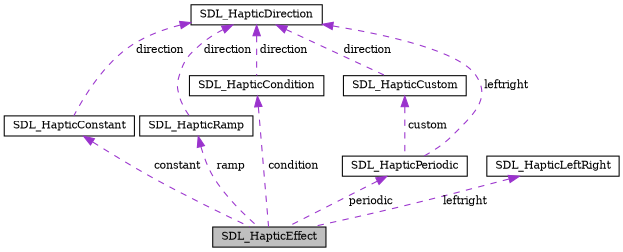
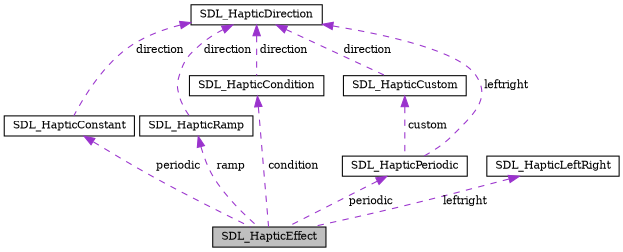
edge "SDL_HapticEffect" -> "SDL_HapticConstant": label " constant" -> " periodic"
